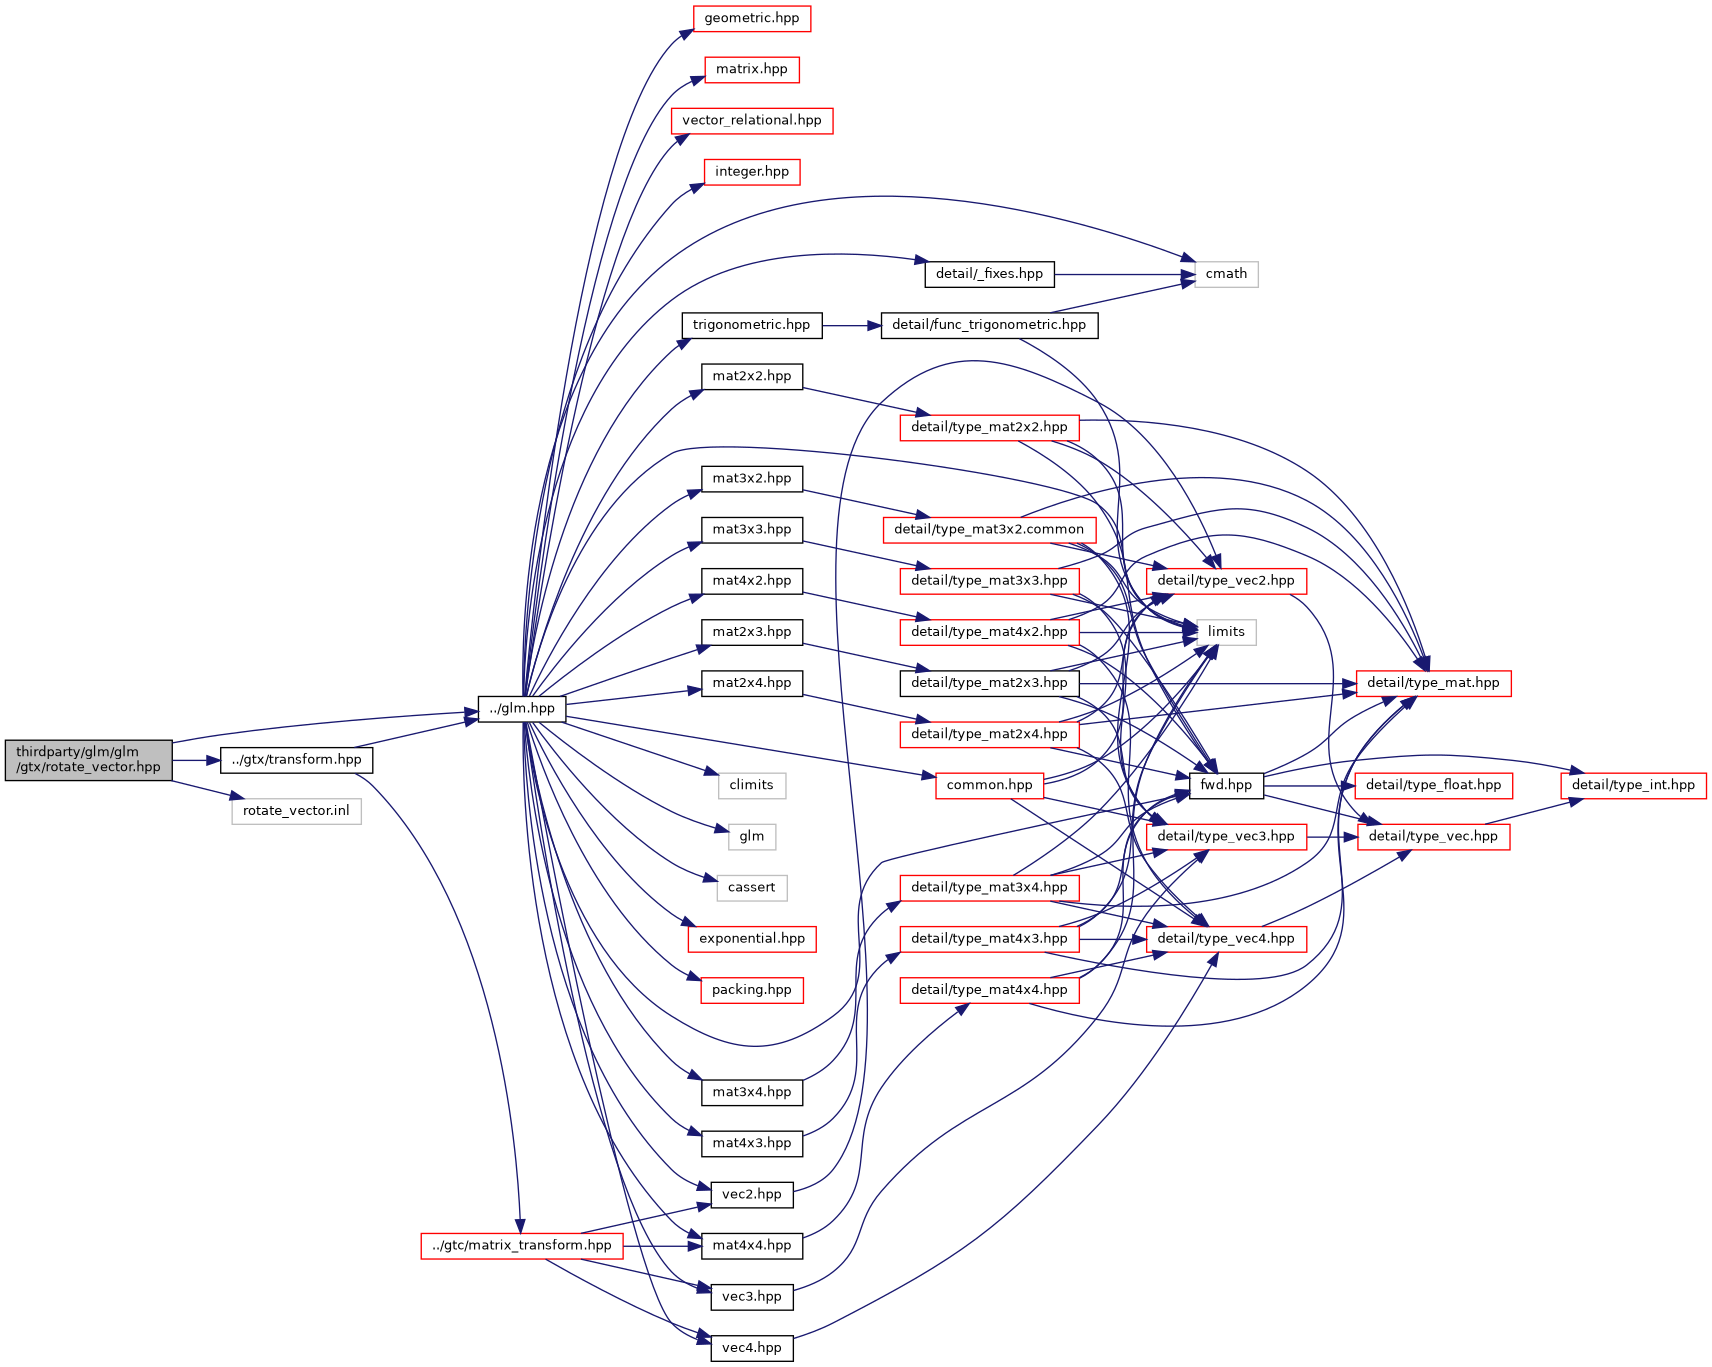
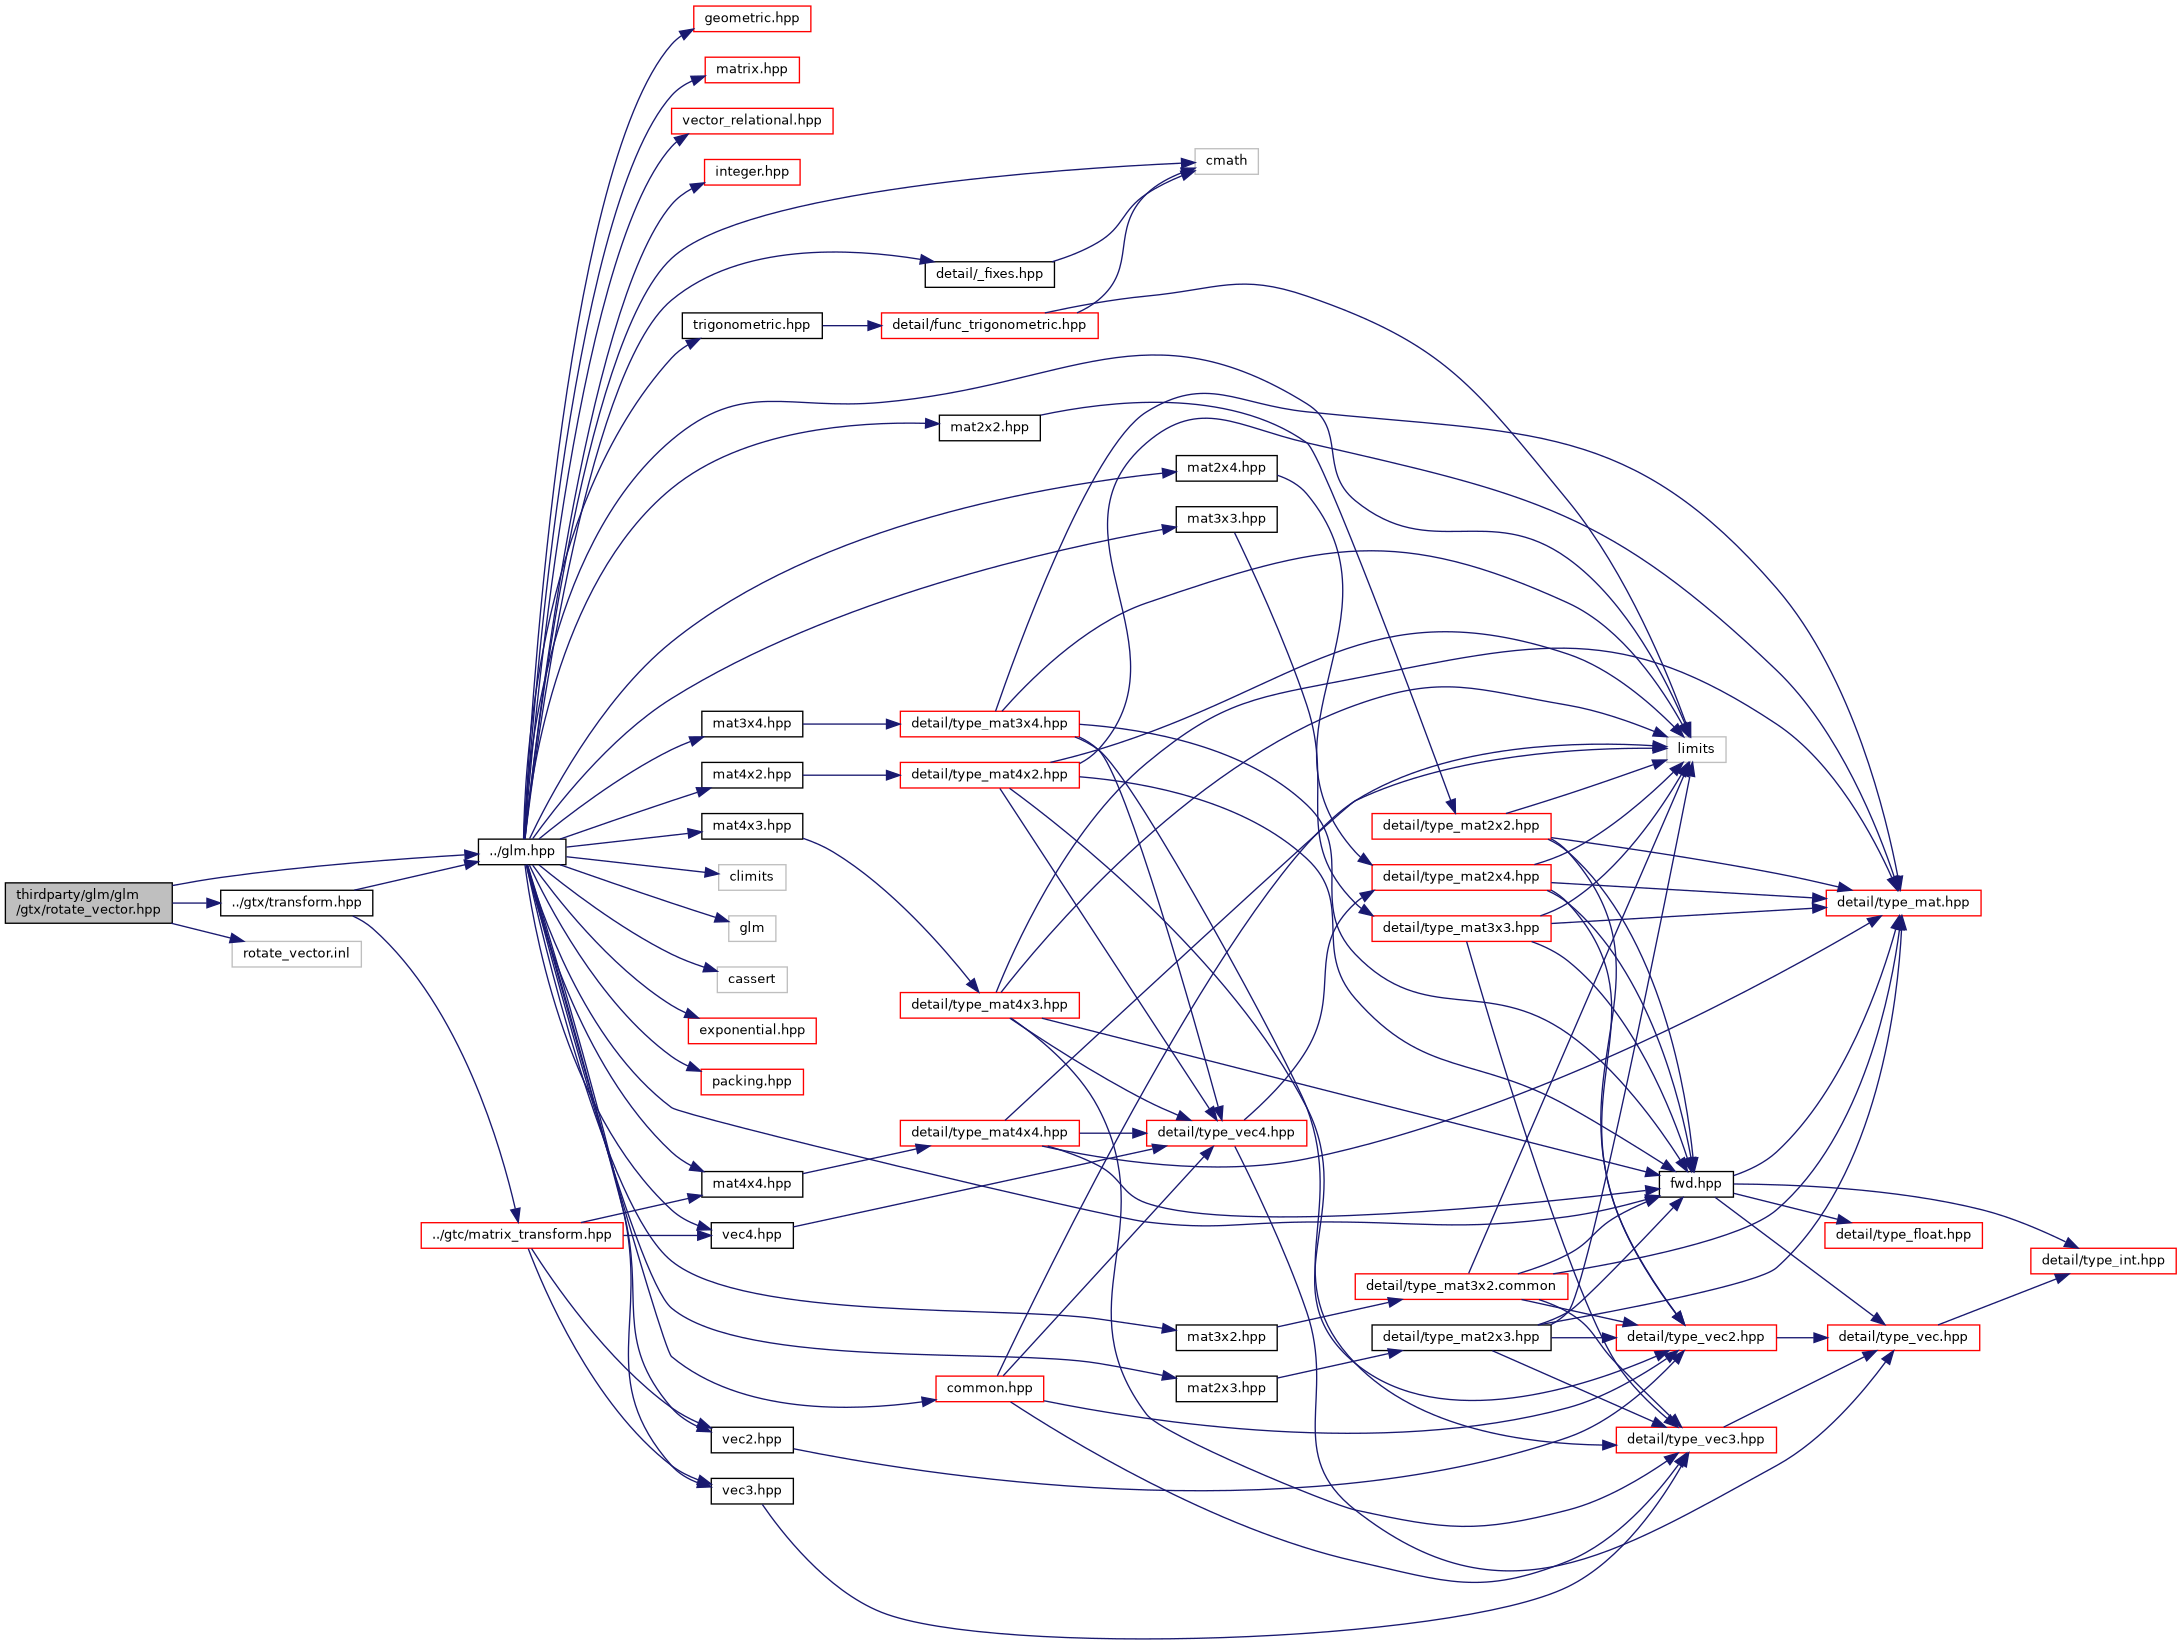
node "detail/func_trigonometric.hpp": color black -> red
edge "detail/type_mat2x4.hpp" -> "detail/type_vec4.hpp": reversed
